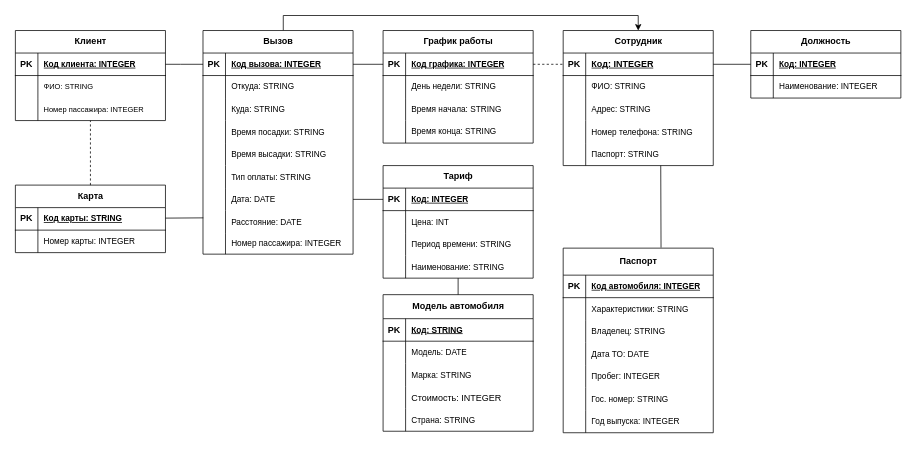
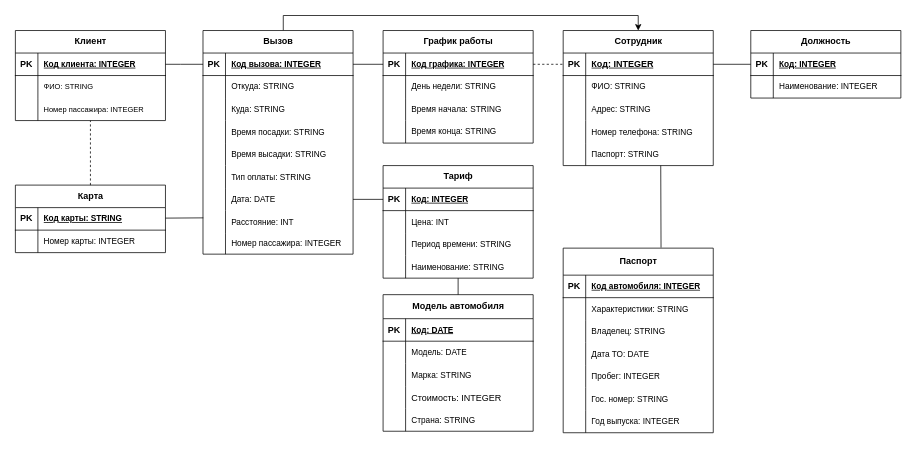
node "Расстояние: DATE": label "Расстояние: DATE" -> "Расстояние: INT"
node "Код: STRING": label "Код: STRING" -> "Код: DATE"
